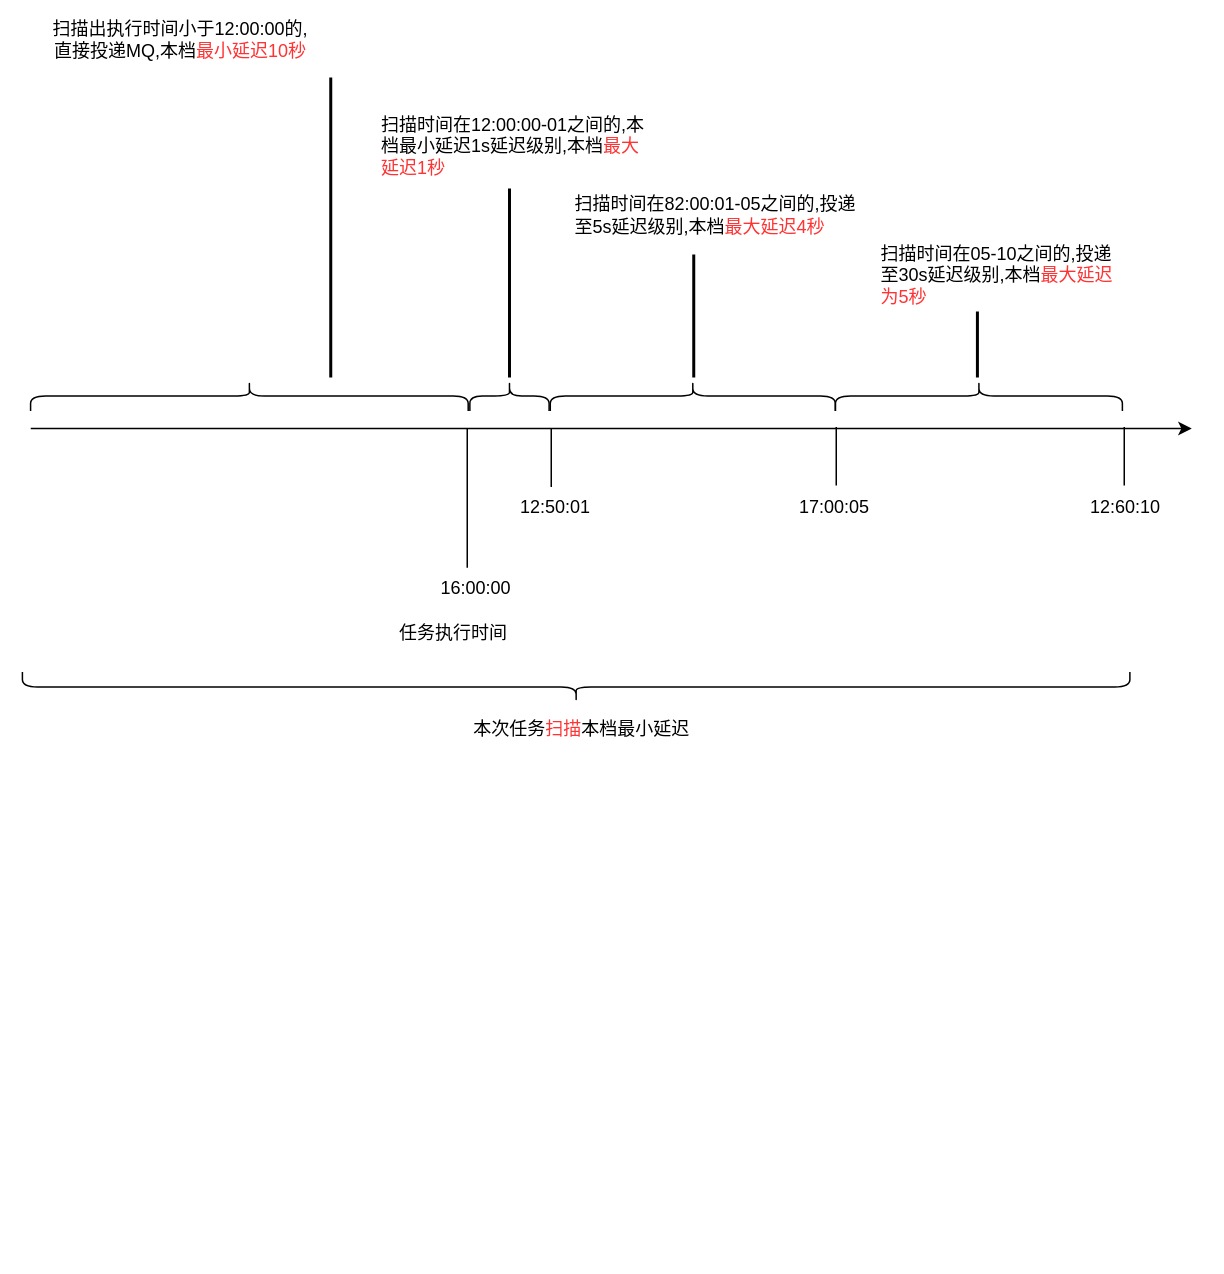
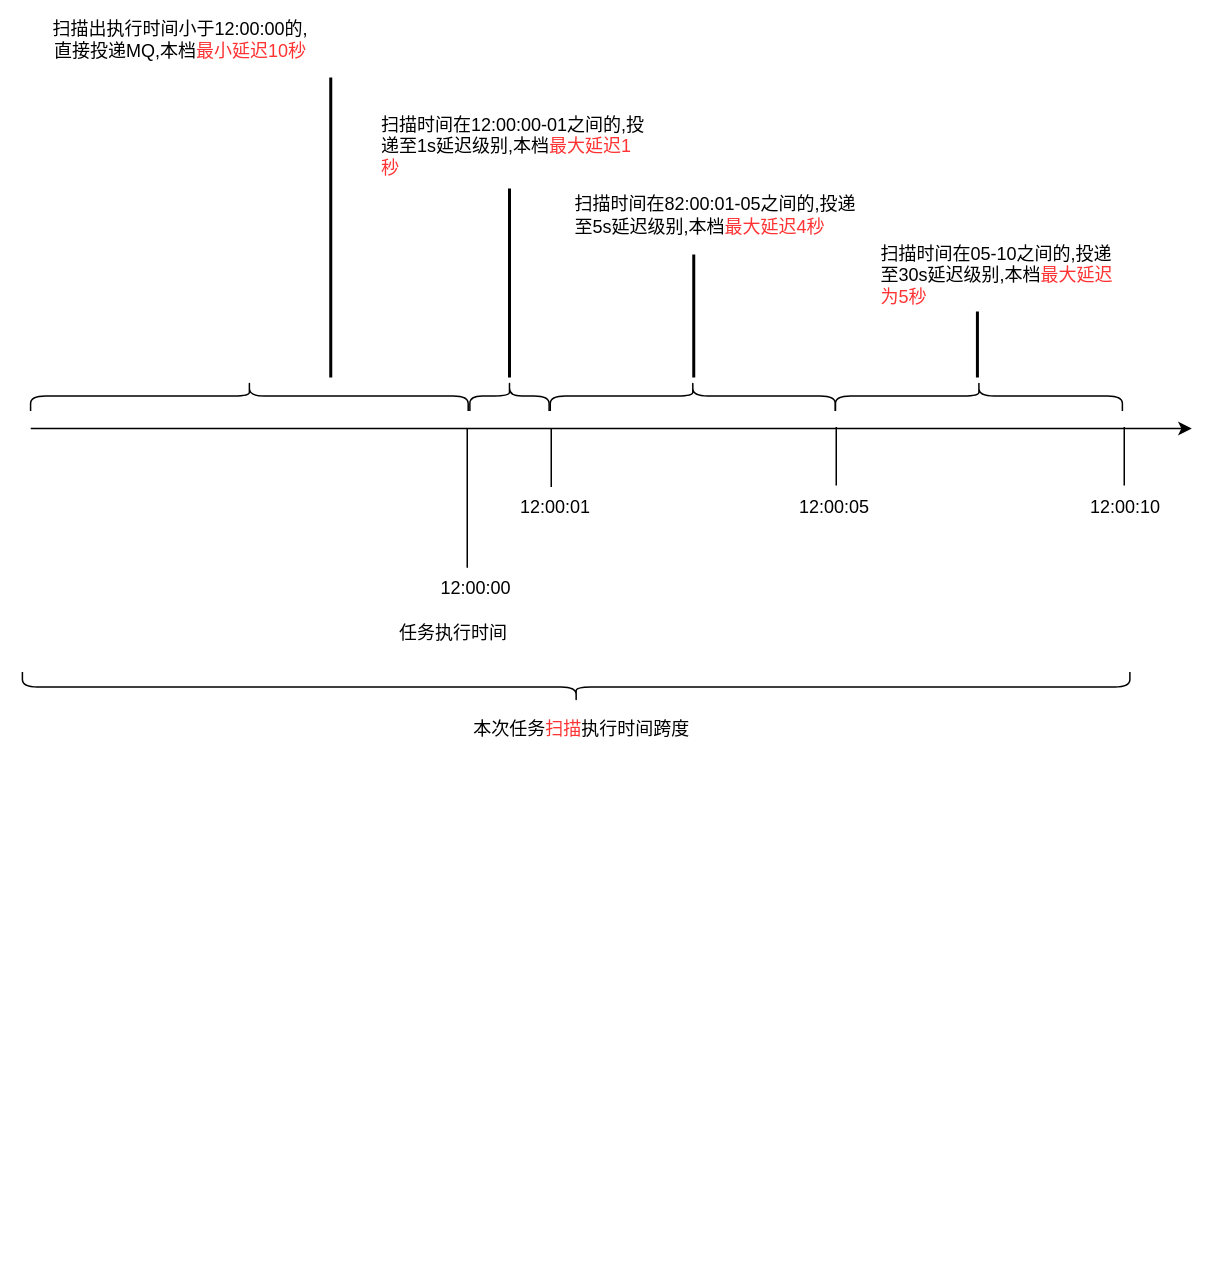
node "扫描时间在12:00:00-01之间的,本档最小延迟1s延迟级别,本档最大延迟1秒": label "扫描时间在12:00:00-01之间的,本档最小延迟1s延迟级别,本档最大延迟1秒" -> "扫描时间在12:00:00-01之间的,投递至1s延迟级别,本档最大延迟1秒"
node "12:50:01": label "12:50:01" -> "12:00:01"
node "17:00:05": label "17:00:05" -> "12:00:05"
node "12:60:10": label "12:60:10" -> "12:00:10"
node "16:00:00": label "16:00:00" -> "12:00:00"
node "本次任务扫描本档最小延迟": label "本次任务扫描本档最小延迟" -> "本次任务扫描执行时间跨度"
